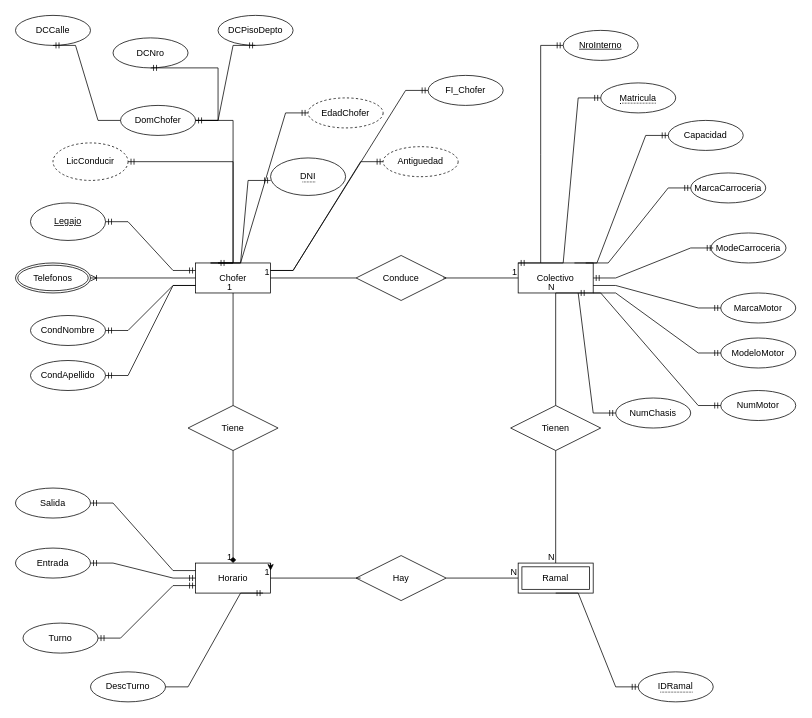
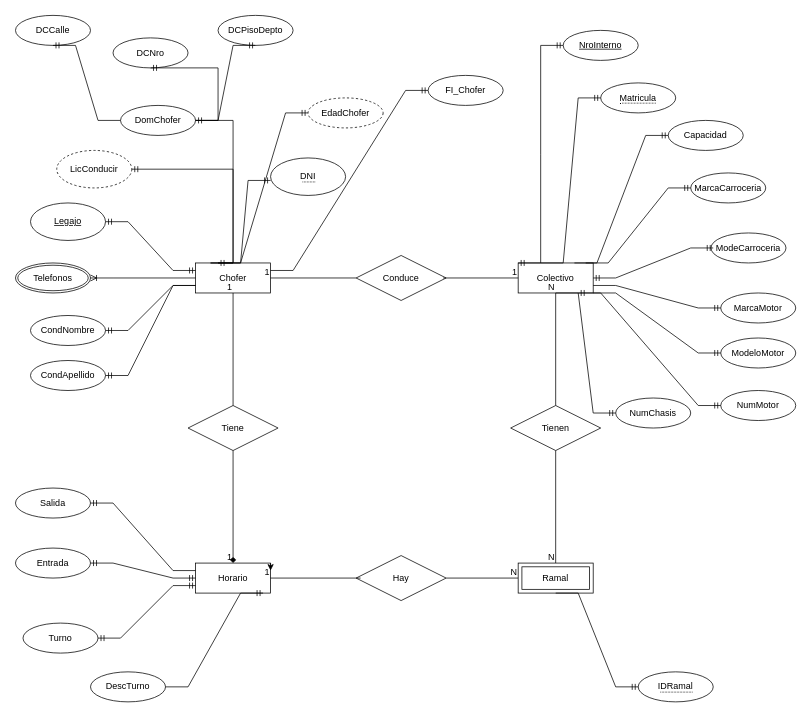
node "LicConducir": moved (90, 162) -> (94, 169)
edge "Chofer" -> "Antiguedad": removed
node "Antiguedad": removed
